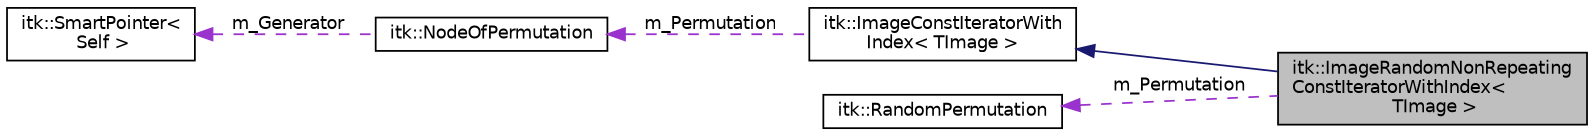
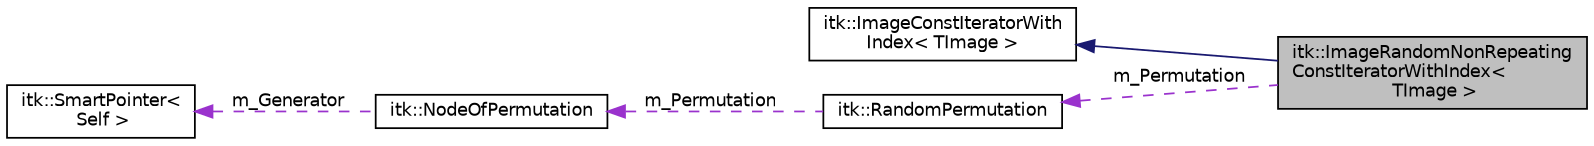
edge "itk::ImageConstIteratorWith Index< TImage >" -> "itk::NodeOfPermutation": now "itk::RandomPermutation" -> "itk::NodeOfPermutation"
